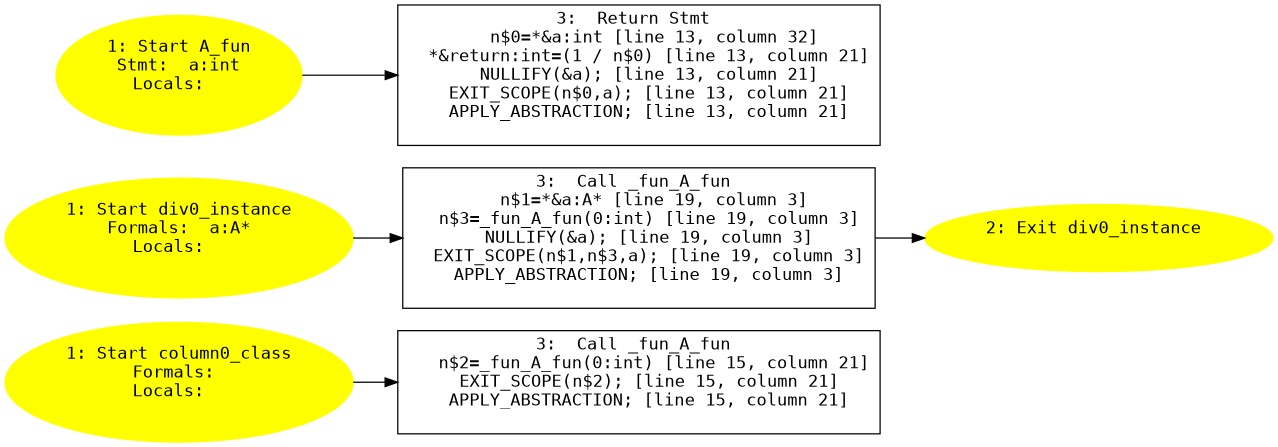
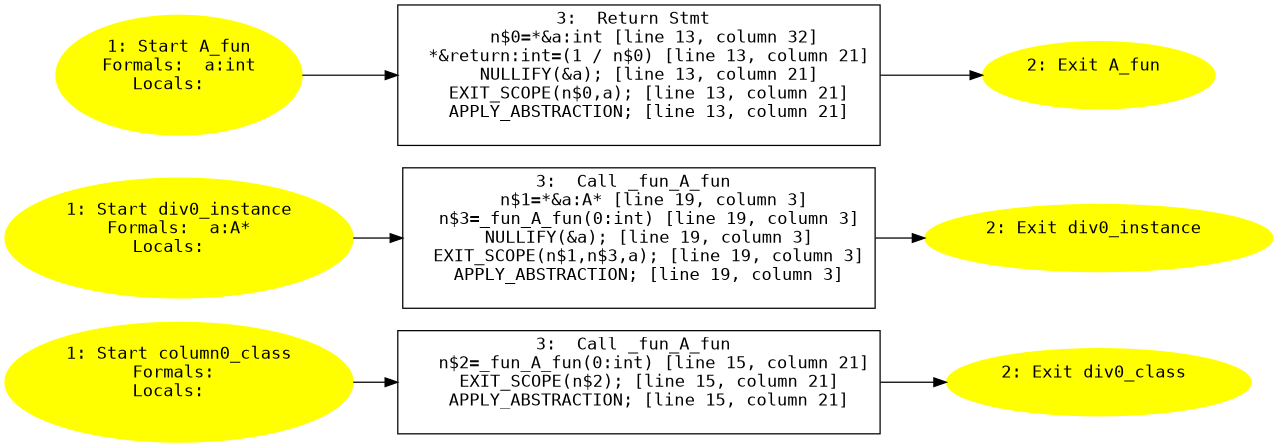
node "1: Start A_fun Stmt:  a:int Locals:": label "1: Start A_fun Stmt:  a:int Locals:" -> "1: Start A_fun Formals:  a:int Locals:"
node "2: Exit A_fun": added
node "2: Exit div0_class": added
